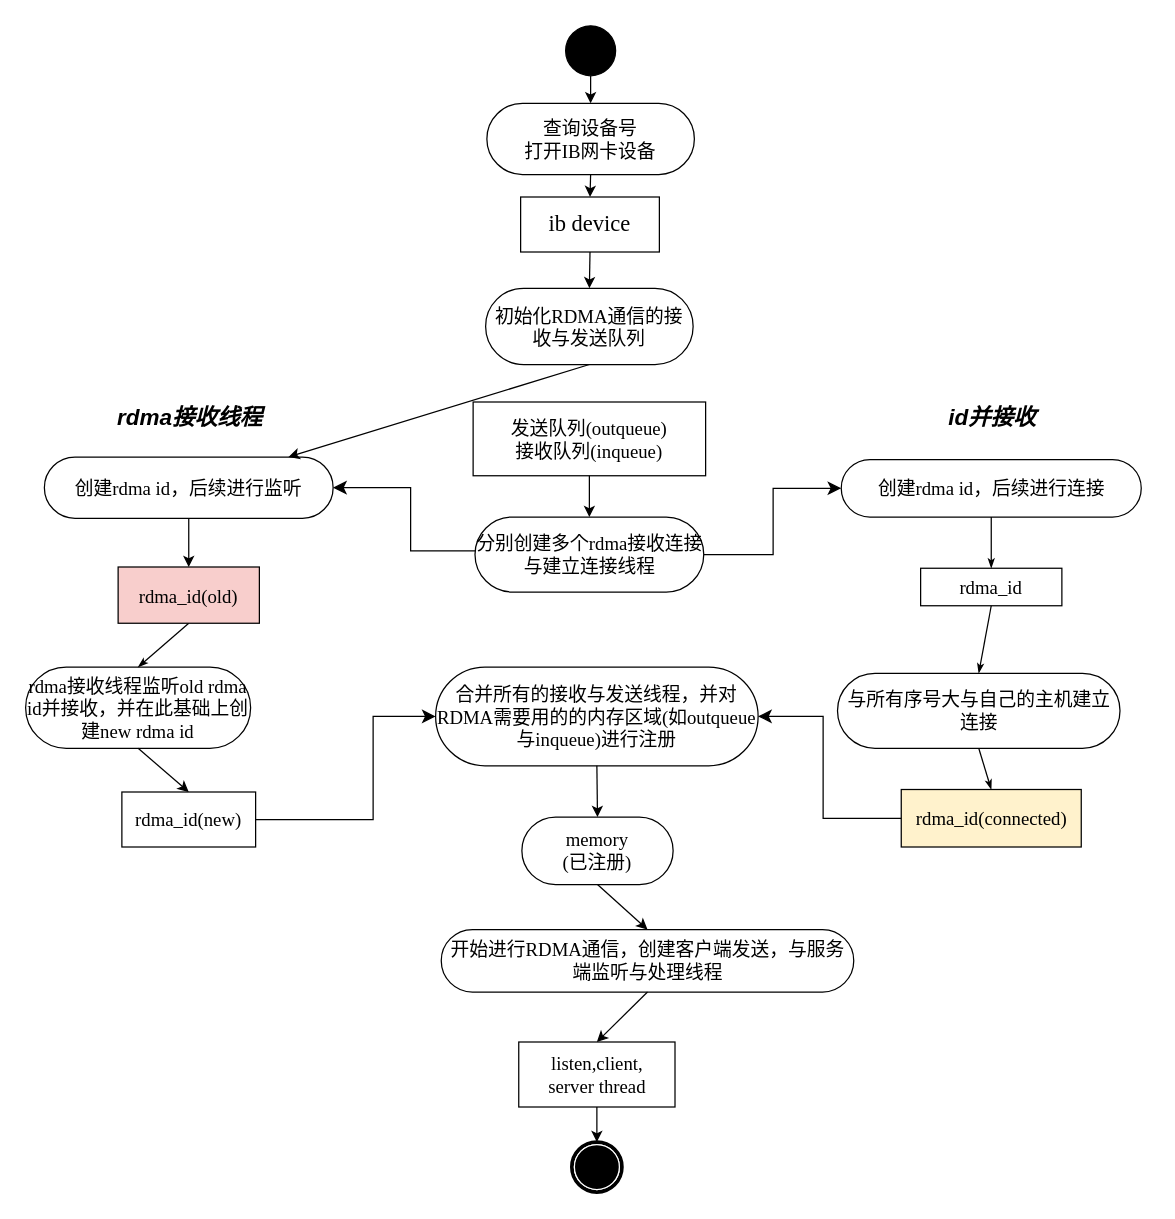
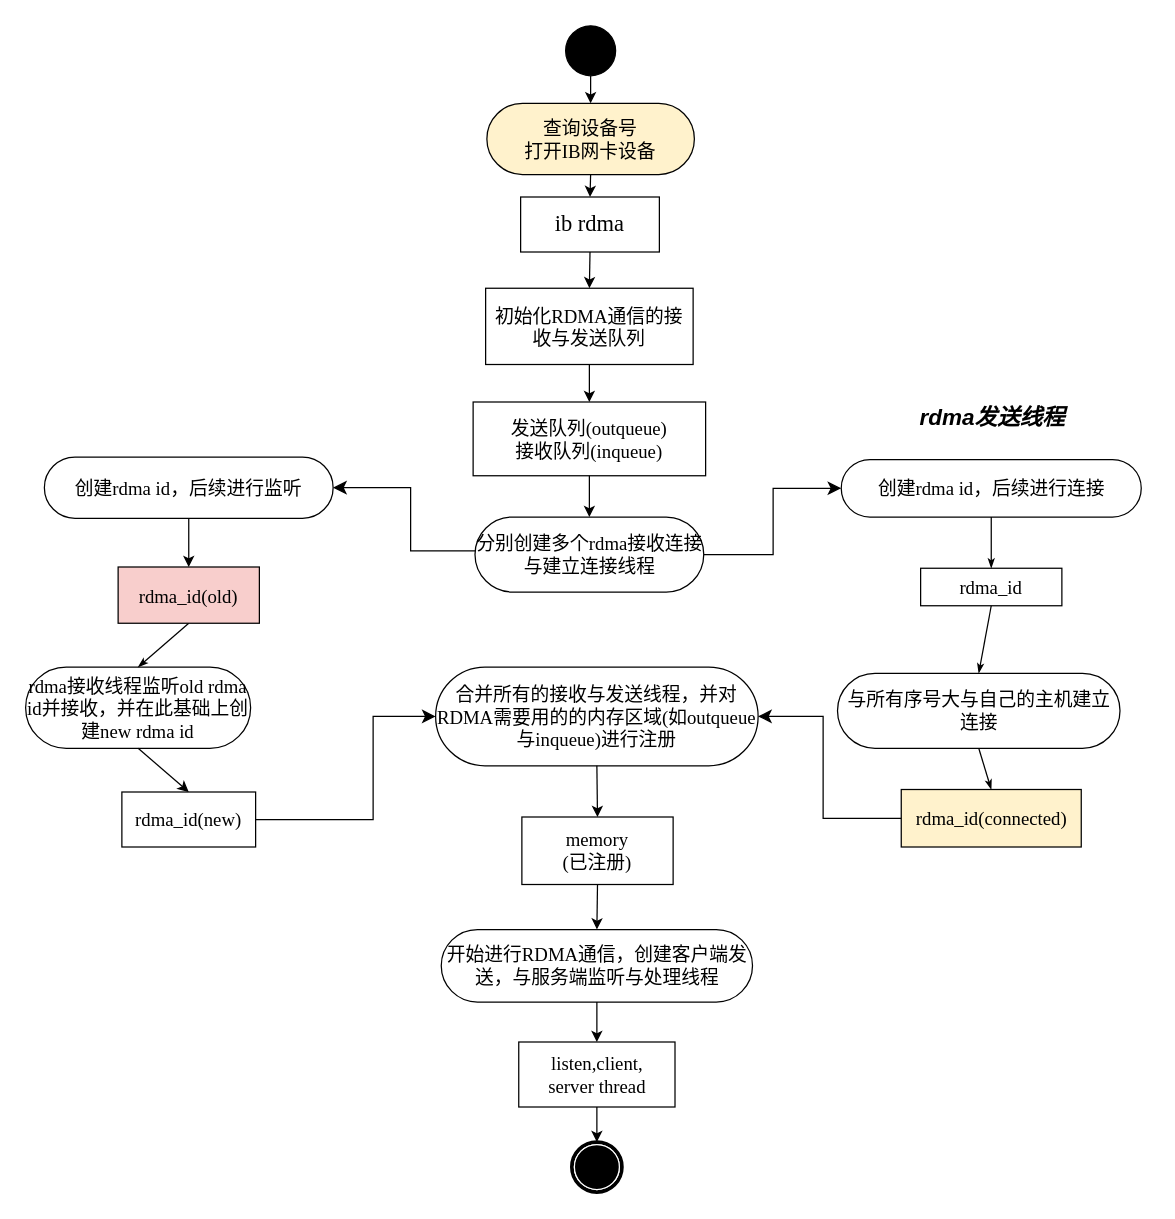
node "查询设备号 打开IB网卡设备": fillcolor #ffffff -> #fff2cc
node "ib device": label "ib device" -> "ib rdma"
node "初始化RDMA通信的接收与发送队列": shape rounded rectangle -> rectangle
edge "初始化RDMA通信的接收与发送队列" -> "创建rdma id，后续进行监听": now "初始化RDMA通信的接收与发送队列" -> "发送队列(outqueue) 接收队列(inqueue)"
node "rdma接收线程": removed
node "id并接收": label "id并接收" -> "rdma发送线程"
node "memory (已注册)": shape rounded rectangle -> rectangle
node "开始进行RDMA通信，创建客户端发送，与服务端监听与处理线程": size 413x63 -> 311x73
